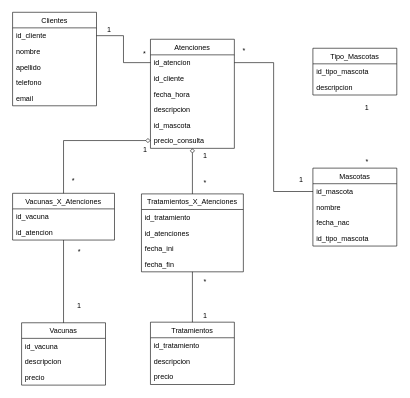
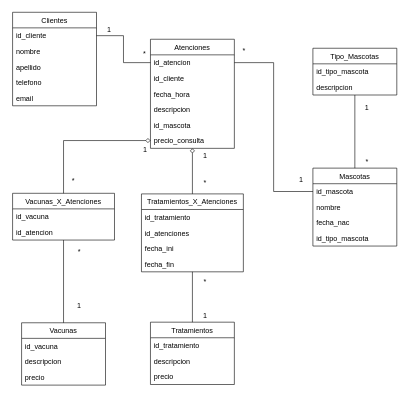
edge "Tipo_Mascotas" -- "Mascotas": added
